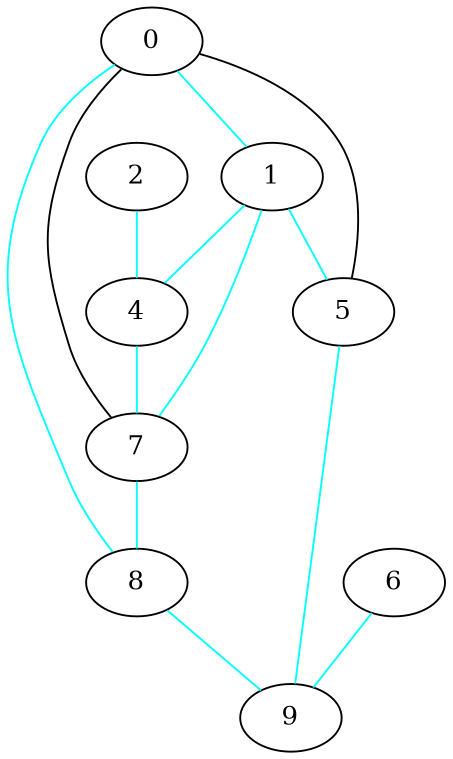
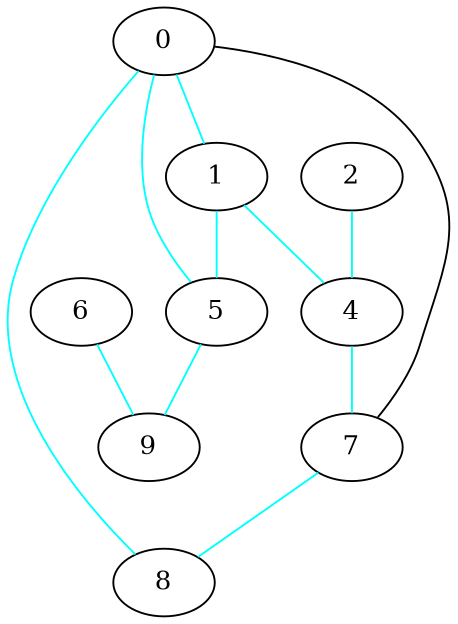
edge "0" -- "5": color black -> cyan
edge "1" -- "7": removed
edge "8" -- "9": removed
